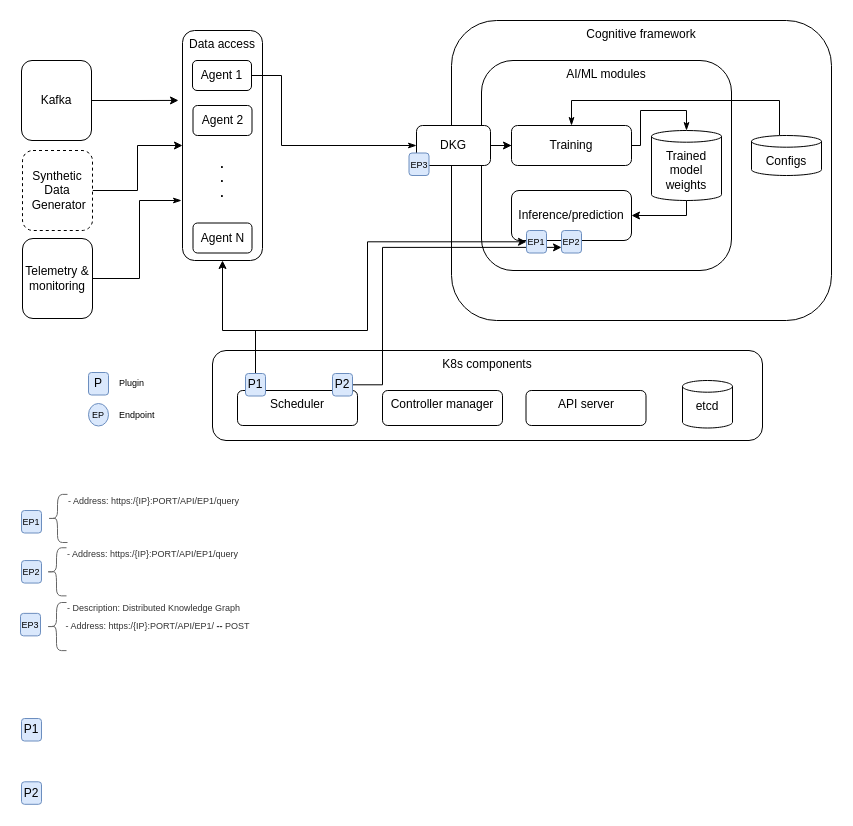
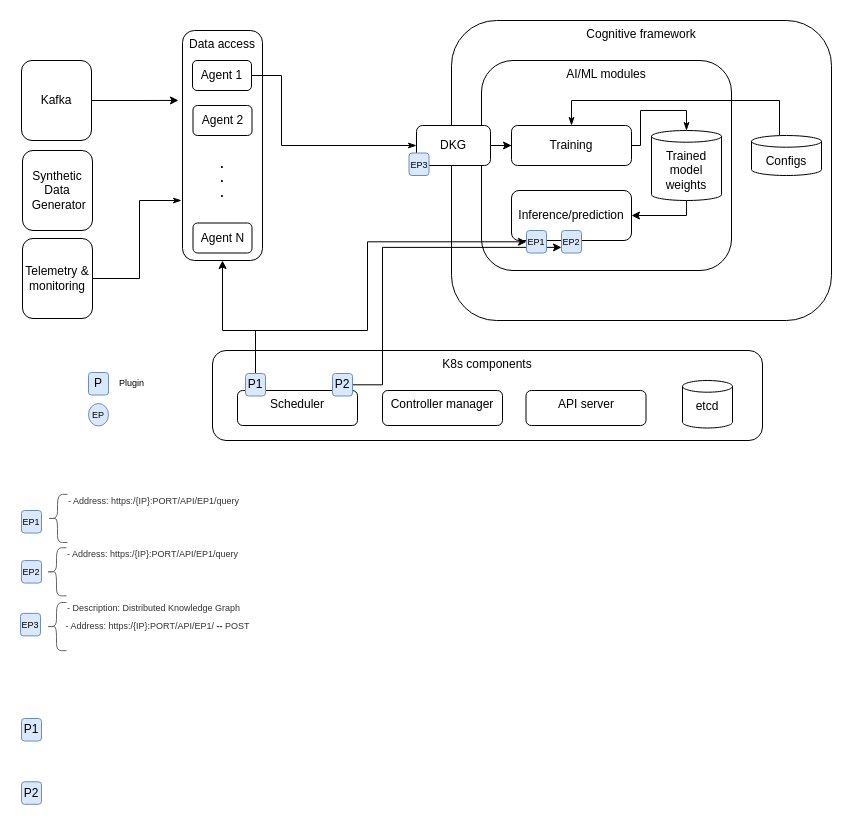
edge "Synthetic Data Generator" -> "Data access": removed
node "Synthetic Data Generator": style dashed -> solid
node "Endpoint": removed
